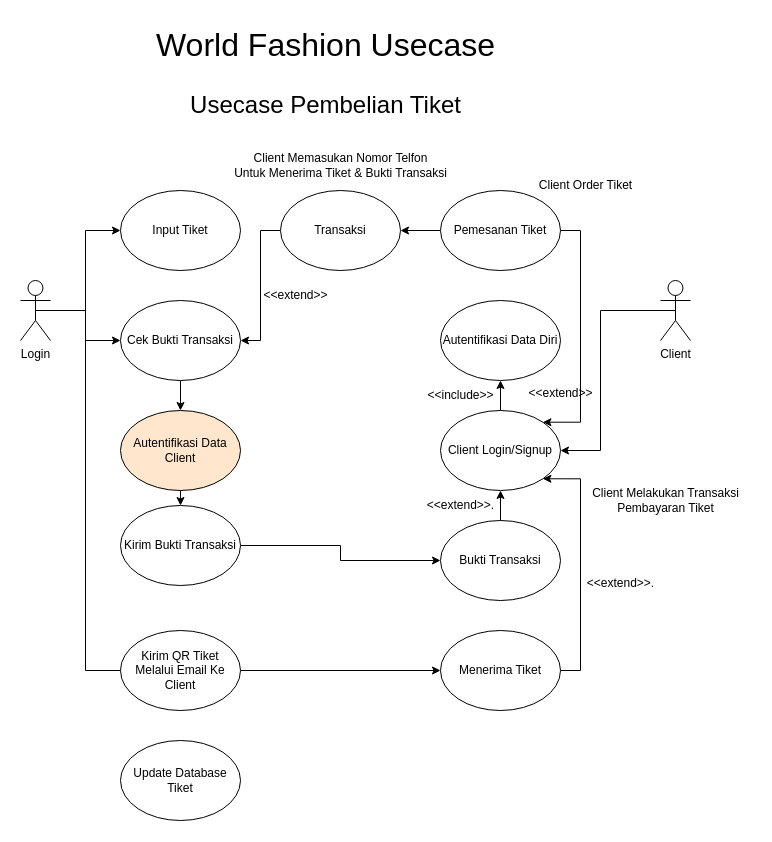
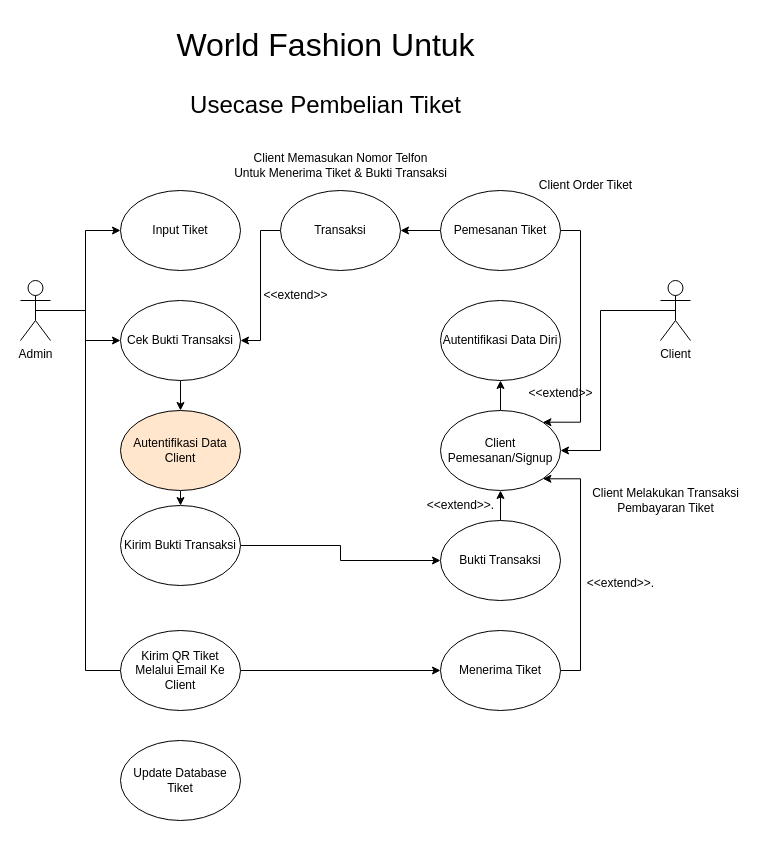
node "World Fashion Usecase": label "World Fashion Usecase" -> "World Fashion Untuk"
node "Login": label "Login" -> "Admin"
node "<<include>>": removed
node "Client Login/Signup": label "Client Login/Signup" -> "Client Pemesanan/Signup"
